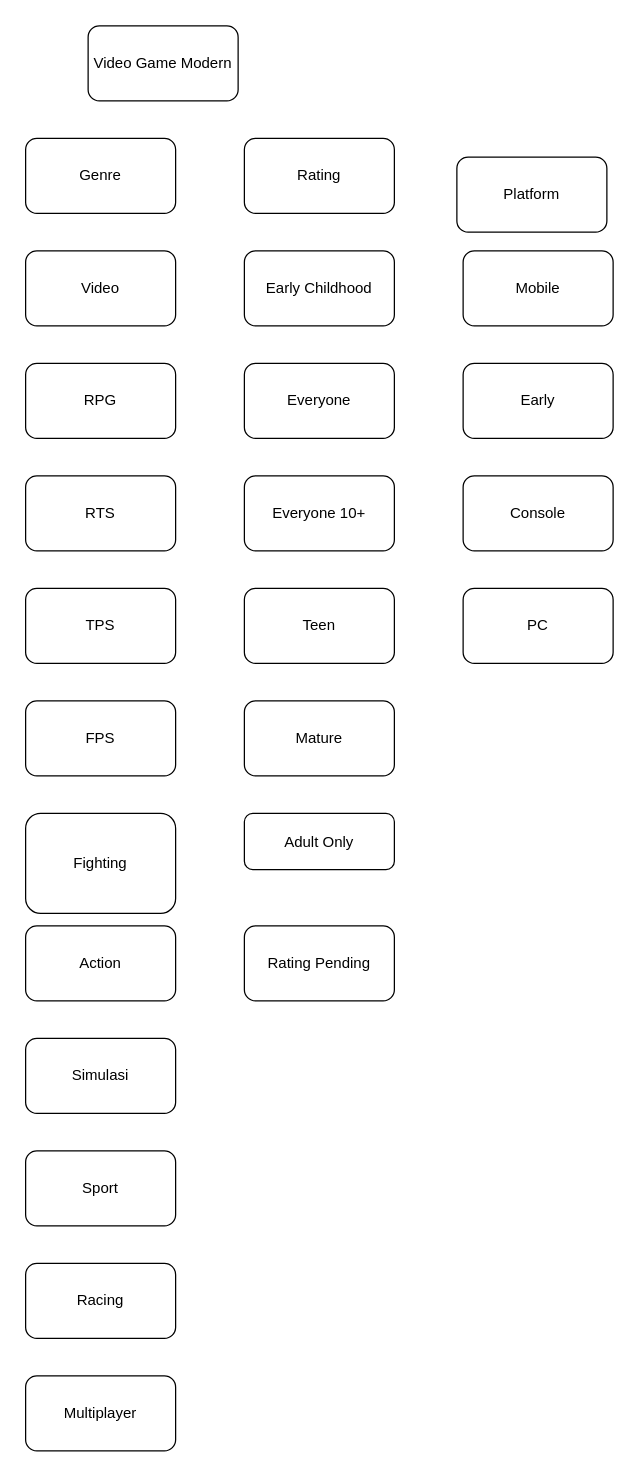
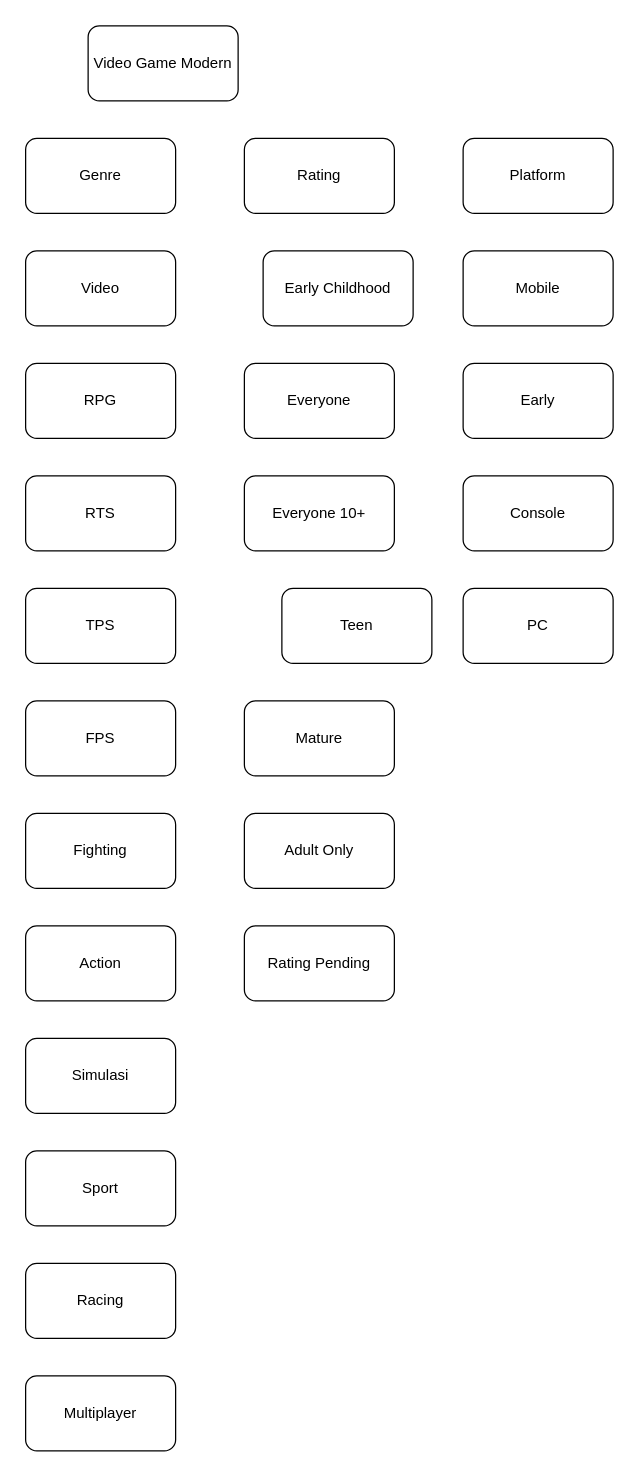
node "Platform": moved (532, 194) -> (538, 176)
node "Early Childhood": moved (319, 288) -> (338, 288)
node "Teen": moved (319, 626) -> (357, 626)
node "Adult Only": size 150x56 -> 150x75
node "Fighting": size 150x100 -> 150x75
